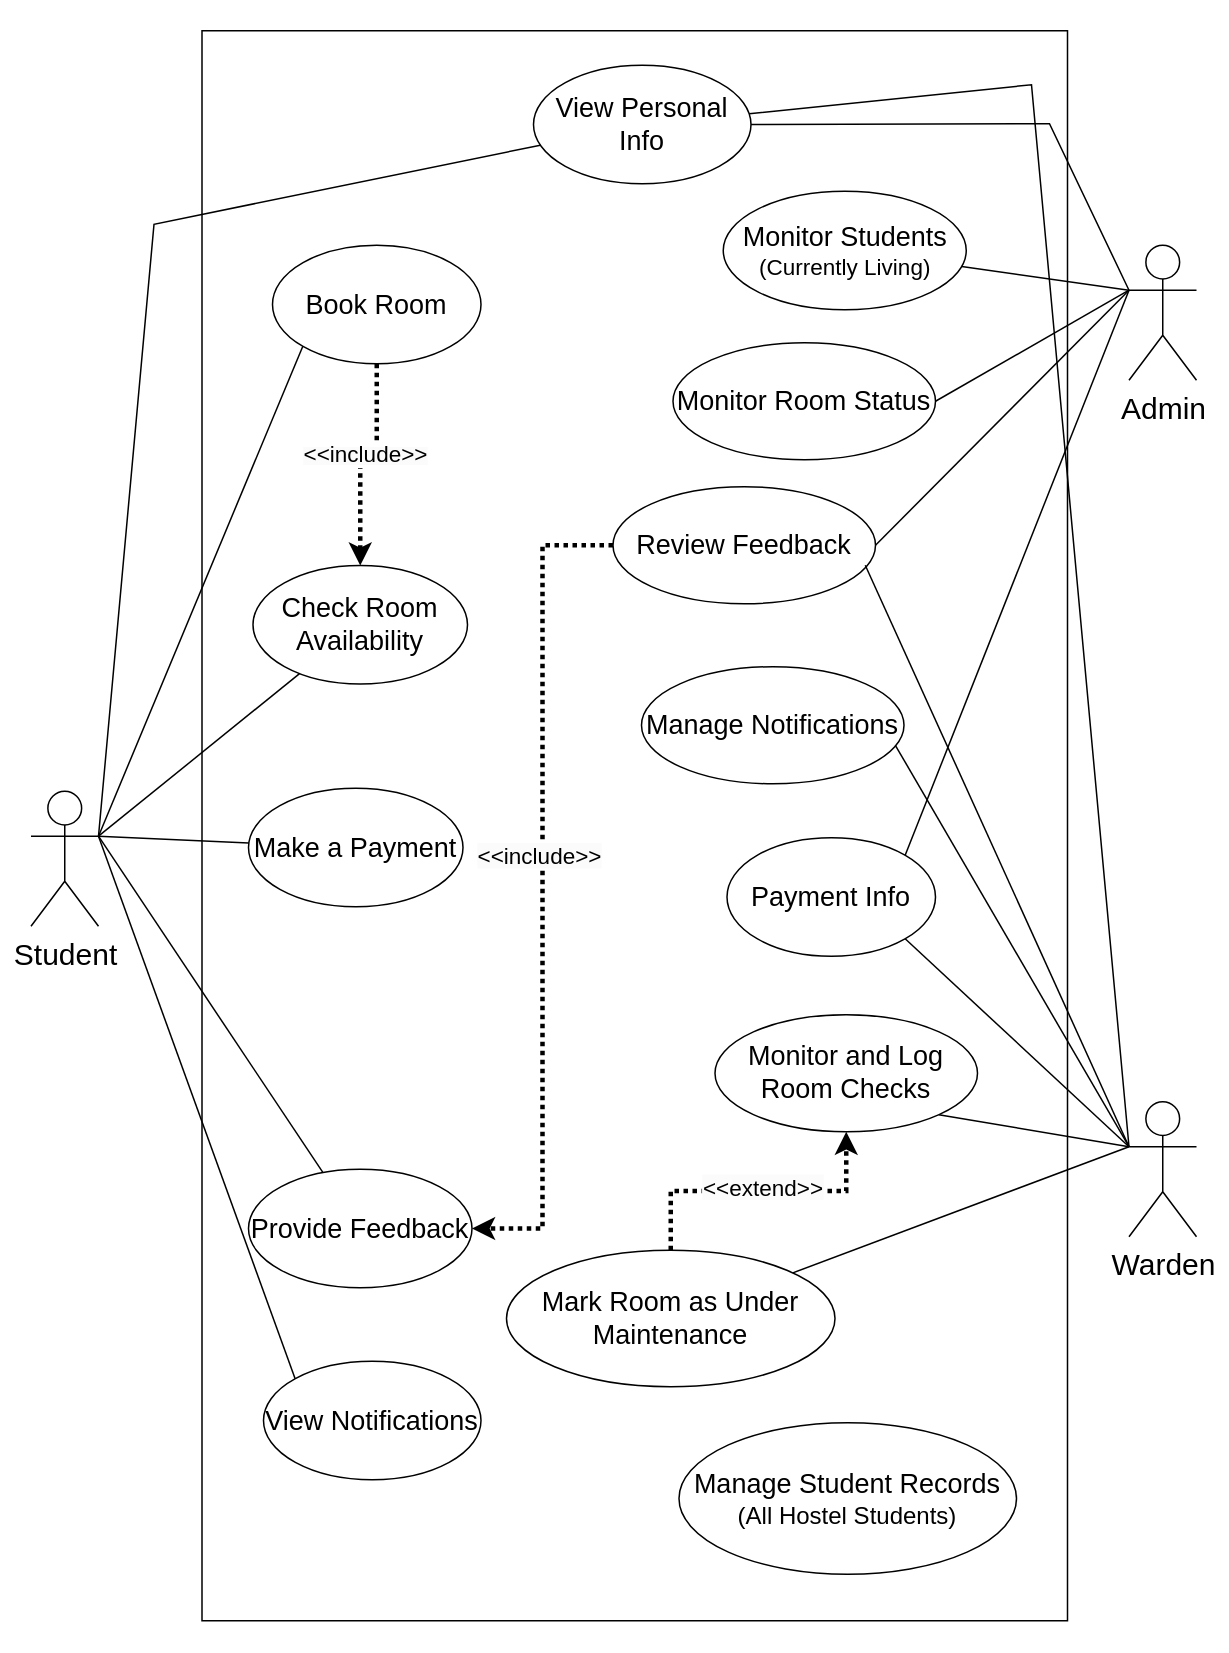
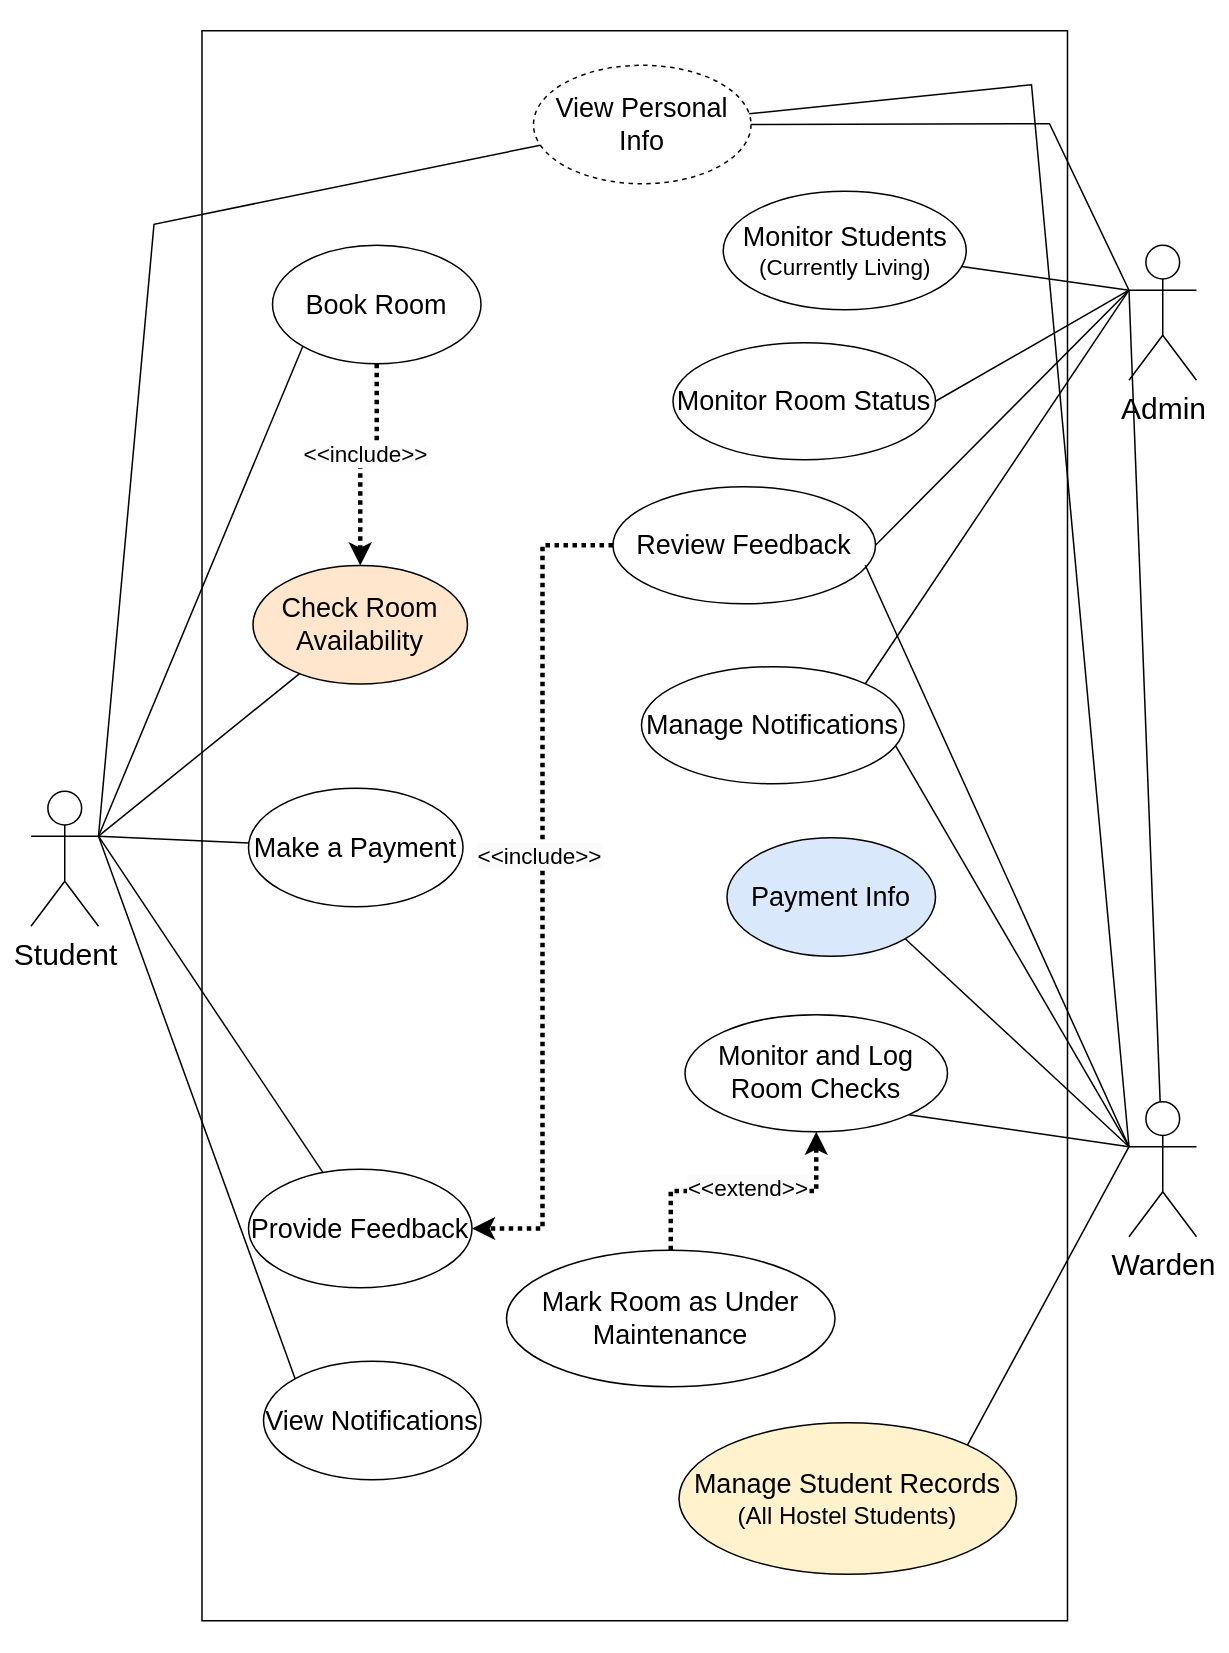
node "View Personal Info": style solid -> dashed
edge "Admin" -- "Manage Notifications": added
node "Check Room Availability": fillcolor #ffffff -> #ffe6cc
edge "Admin" -- "Payment Info": now "Admin" -- "Warden"
node "Payment Info": fillcolor #ffffff -> #dae8fc
node "Monitor and Log Room Checks": moved (846, 1073) -> (816, 1073)
edge "Warden" -- "Mark Room as Under Maintenance": now "Warden" -- "Manage Student Records (All Hostel Students)"
node "Manage Student Records (All Hostel Students)": fillcolor #ffffff -> #fff2cc
